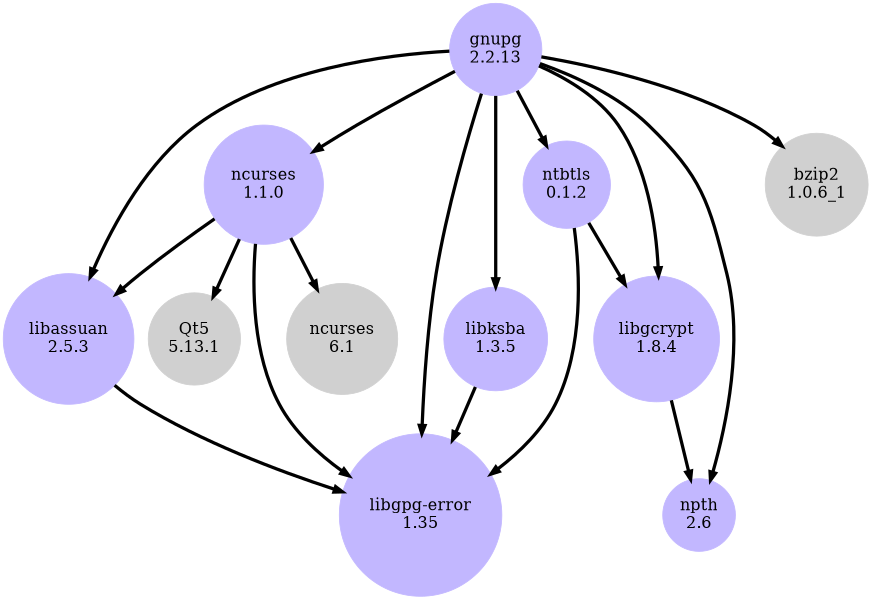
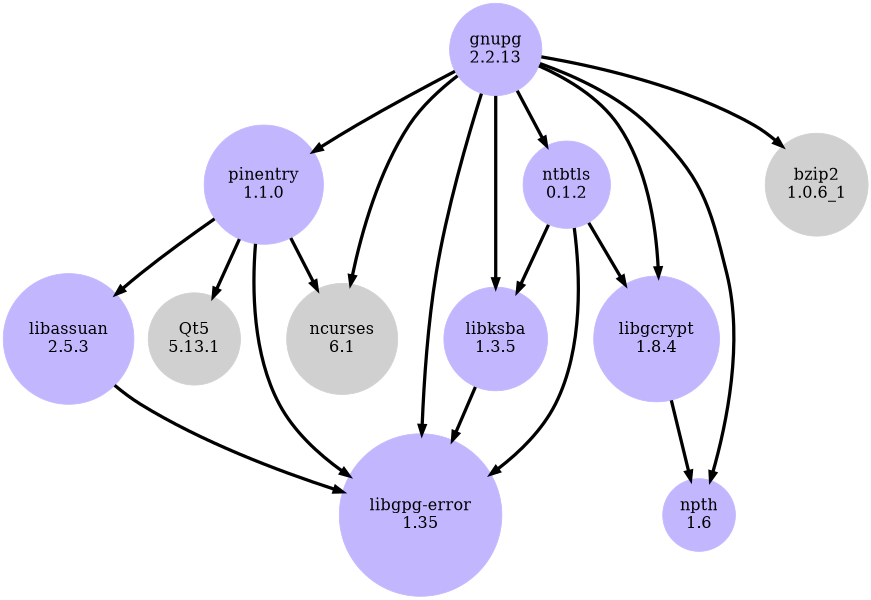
edge "gnupg 2.2.13" -> "libassuan 2.5.3": now "gnupg 2.2.13" -> "ncurses 6.1"
node "ncurses 1.1.0": label "ncurses 1.1.0" -> "pinentry 1.1.0"
edge "ntbtls 0.1.2" -> "libksba 1.3.5": added
node "npth 2.6": label "npth 2.6" -> "npth 1.6"
